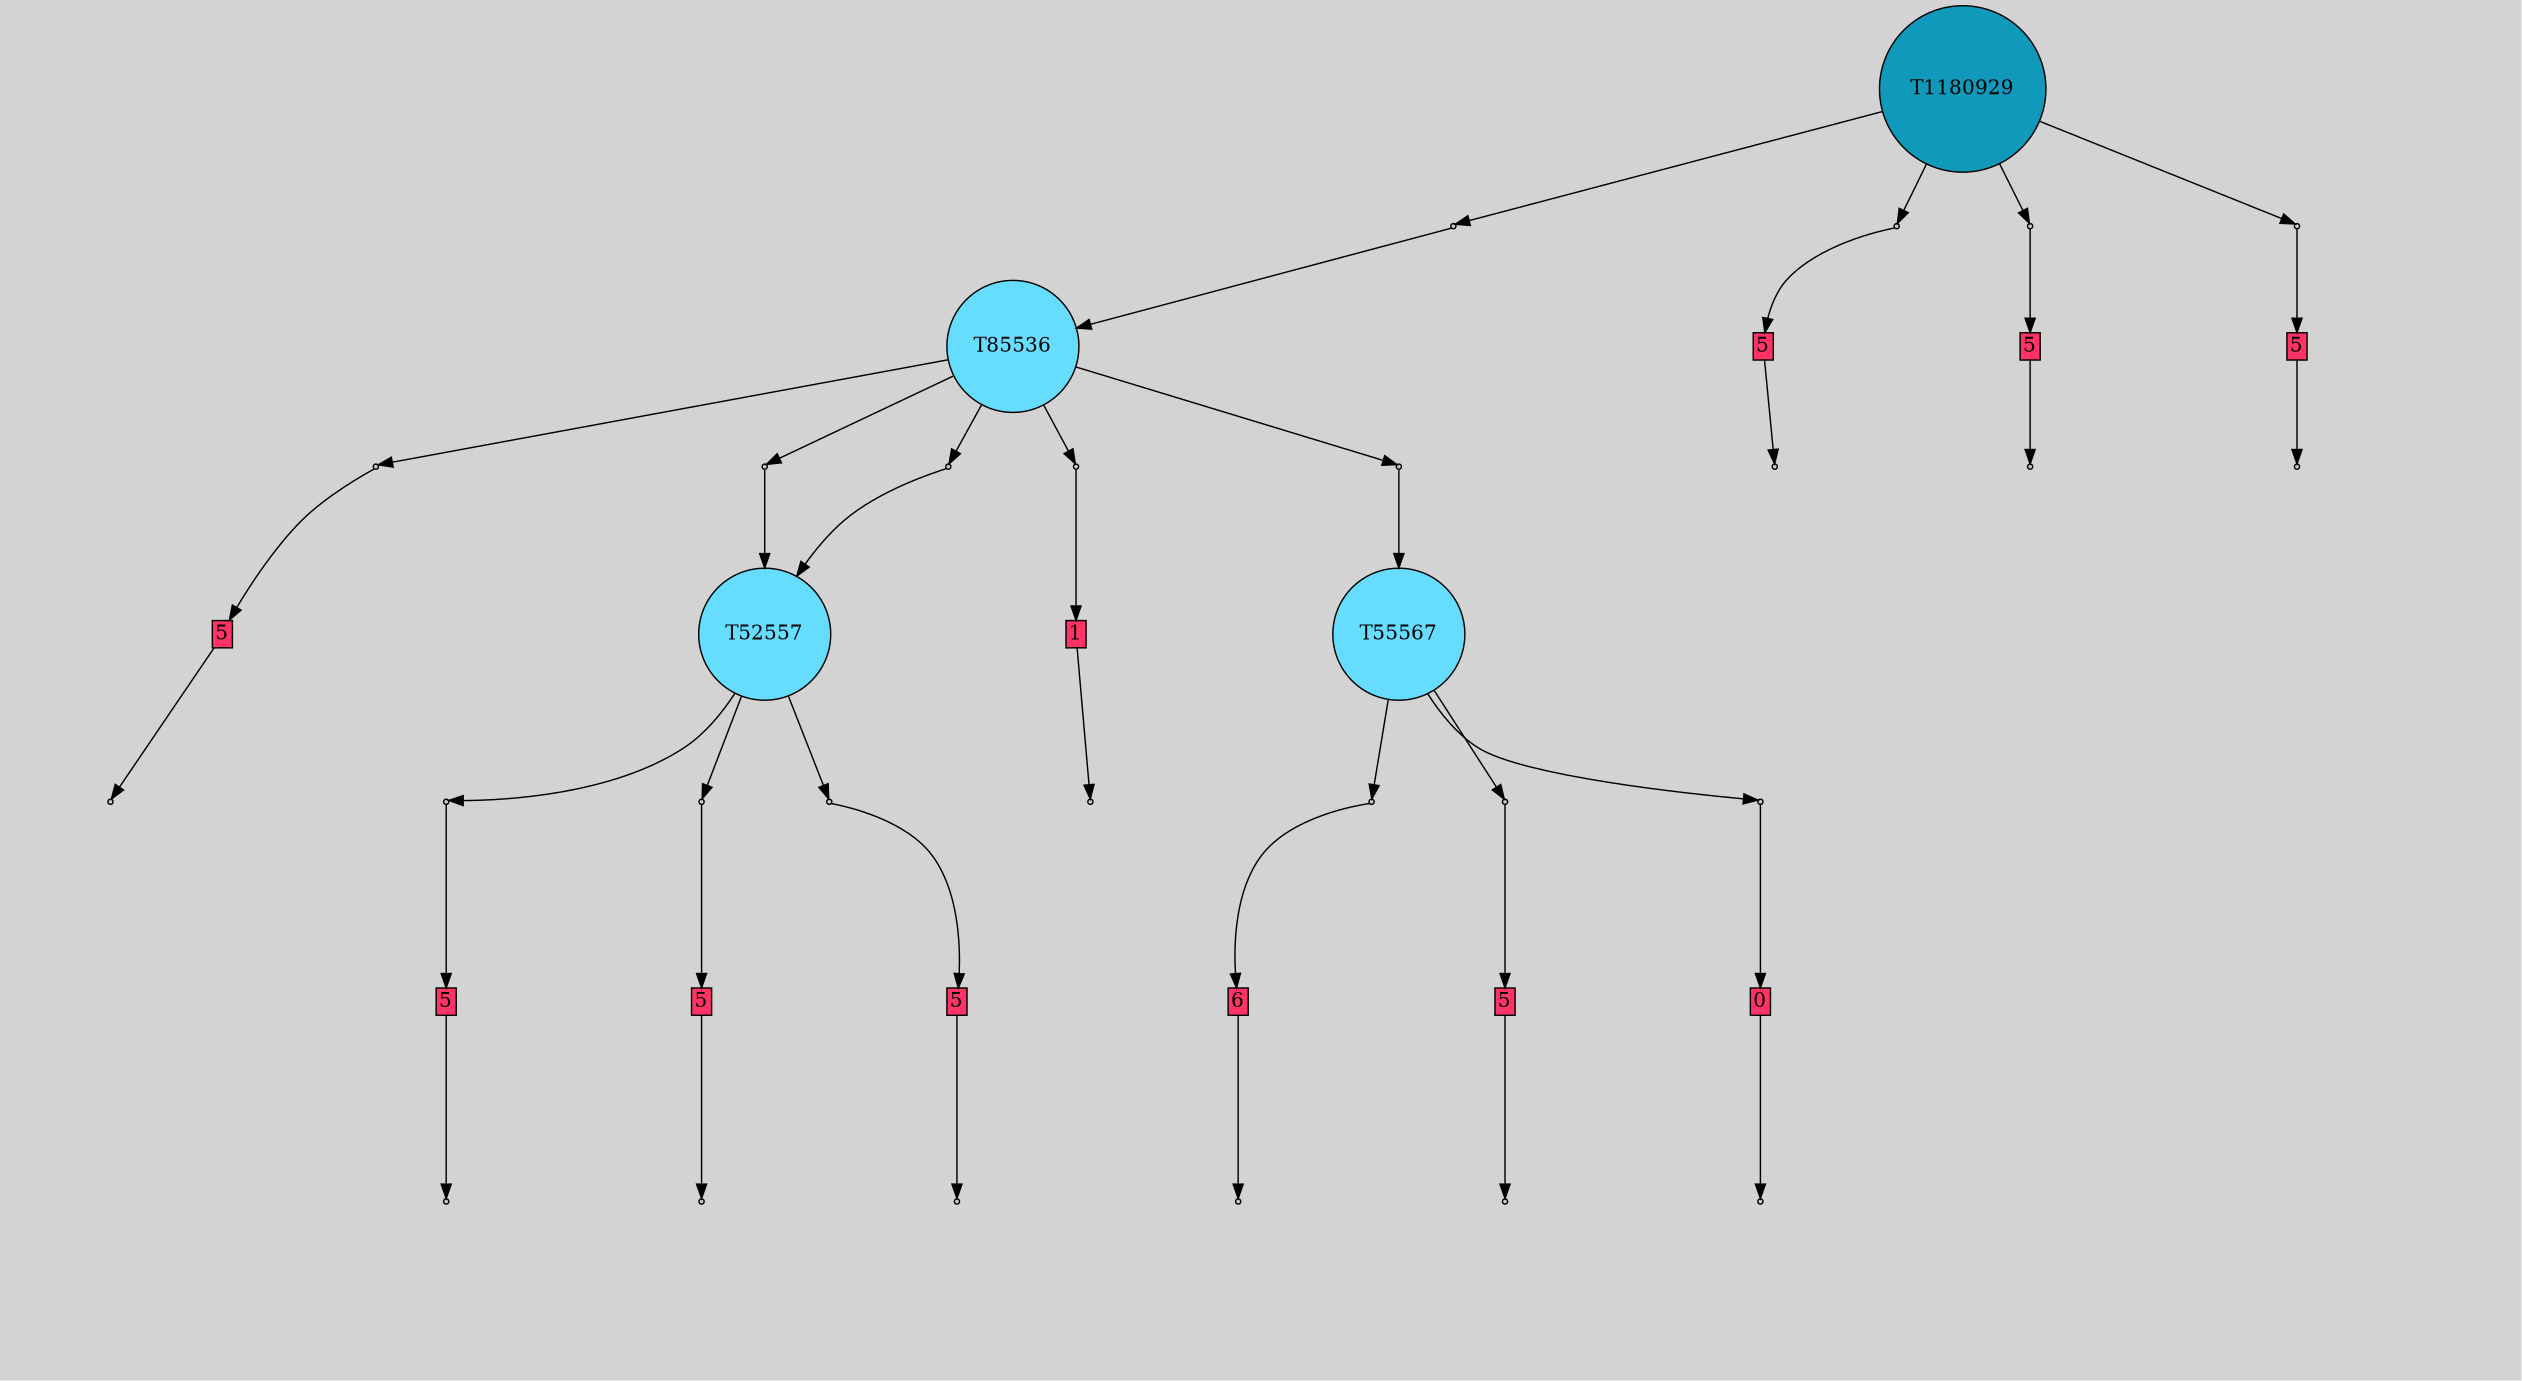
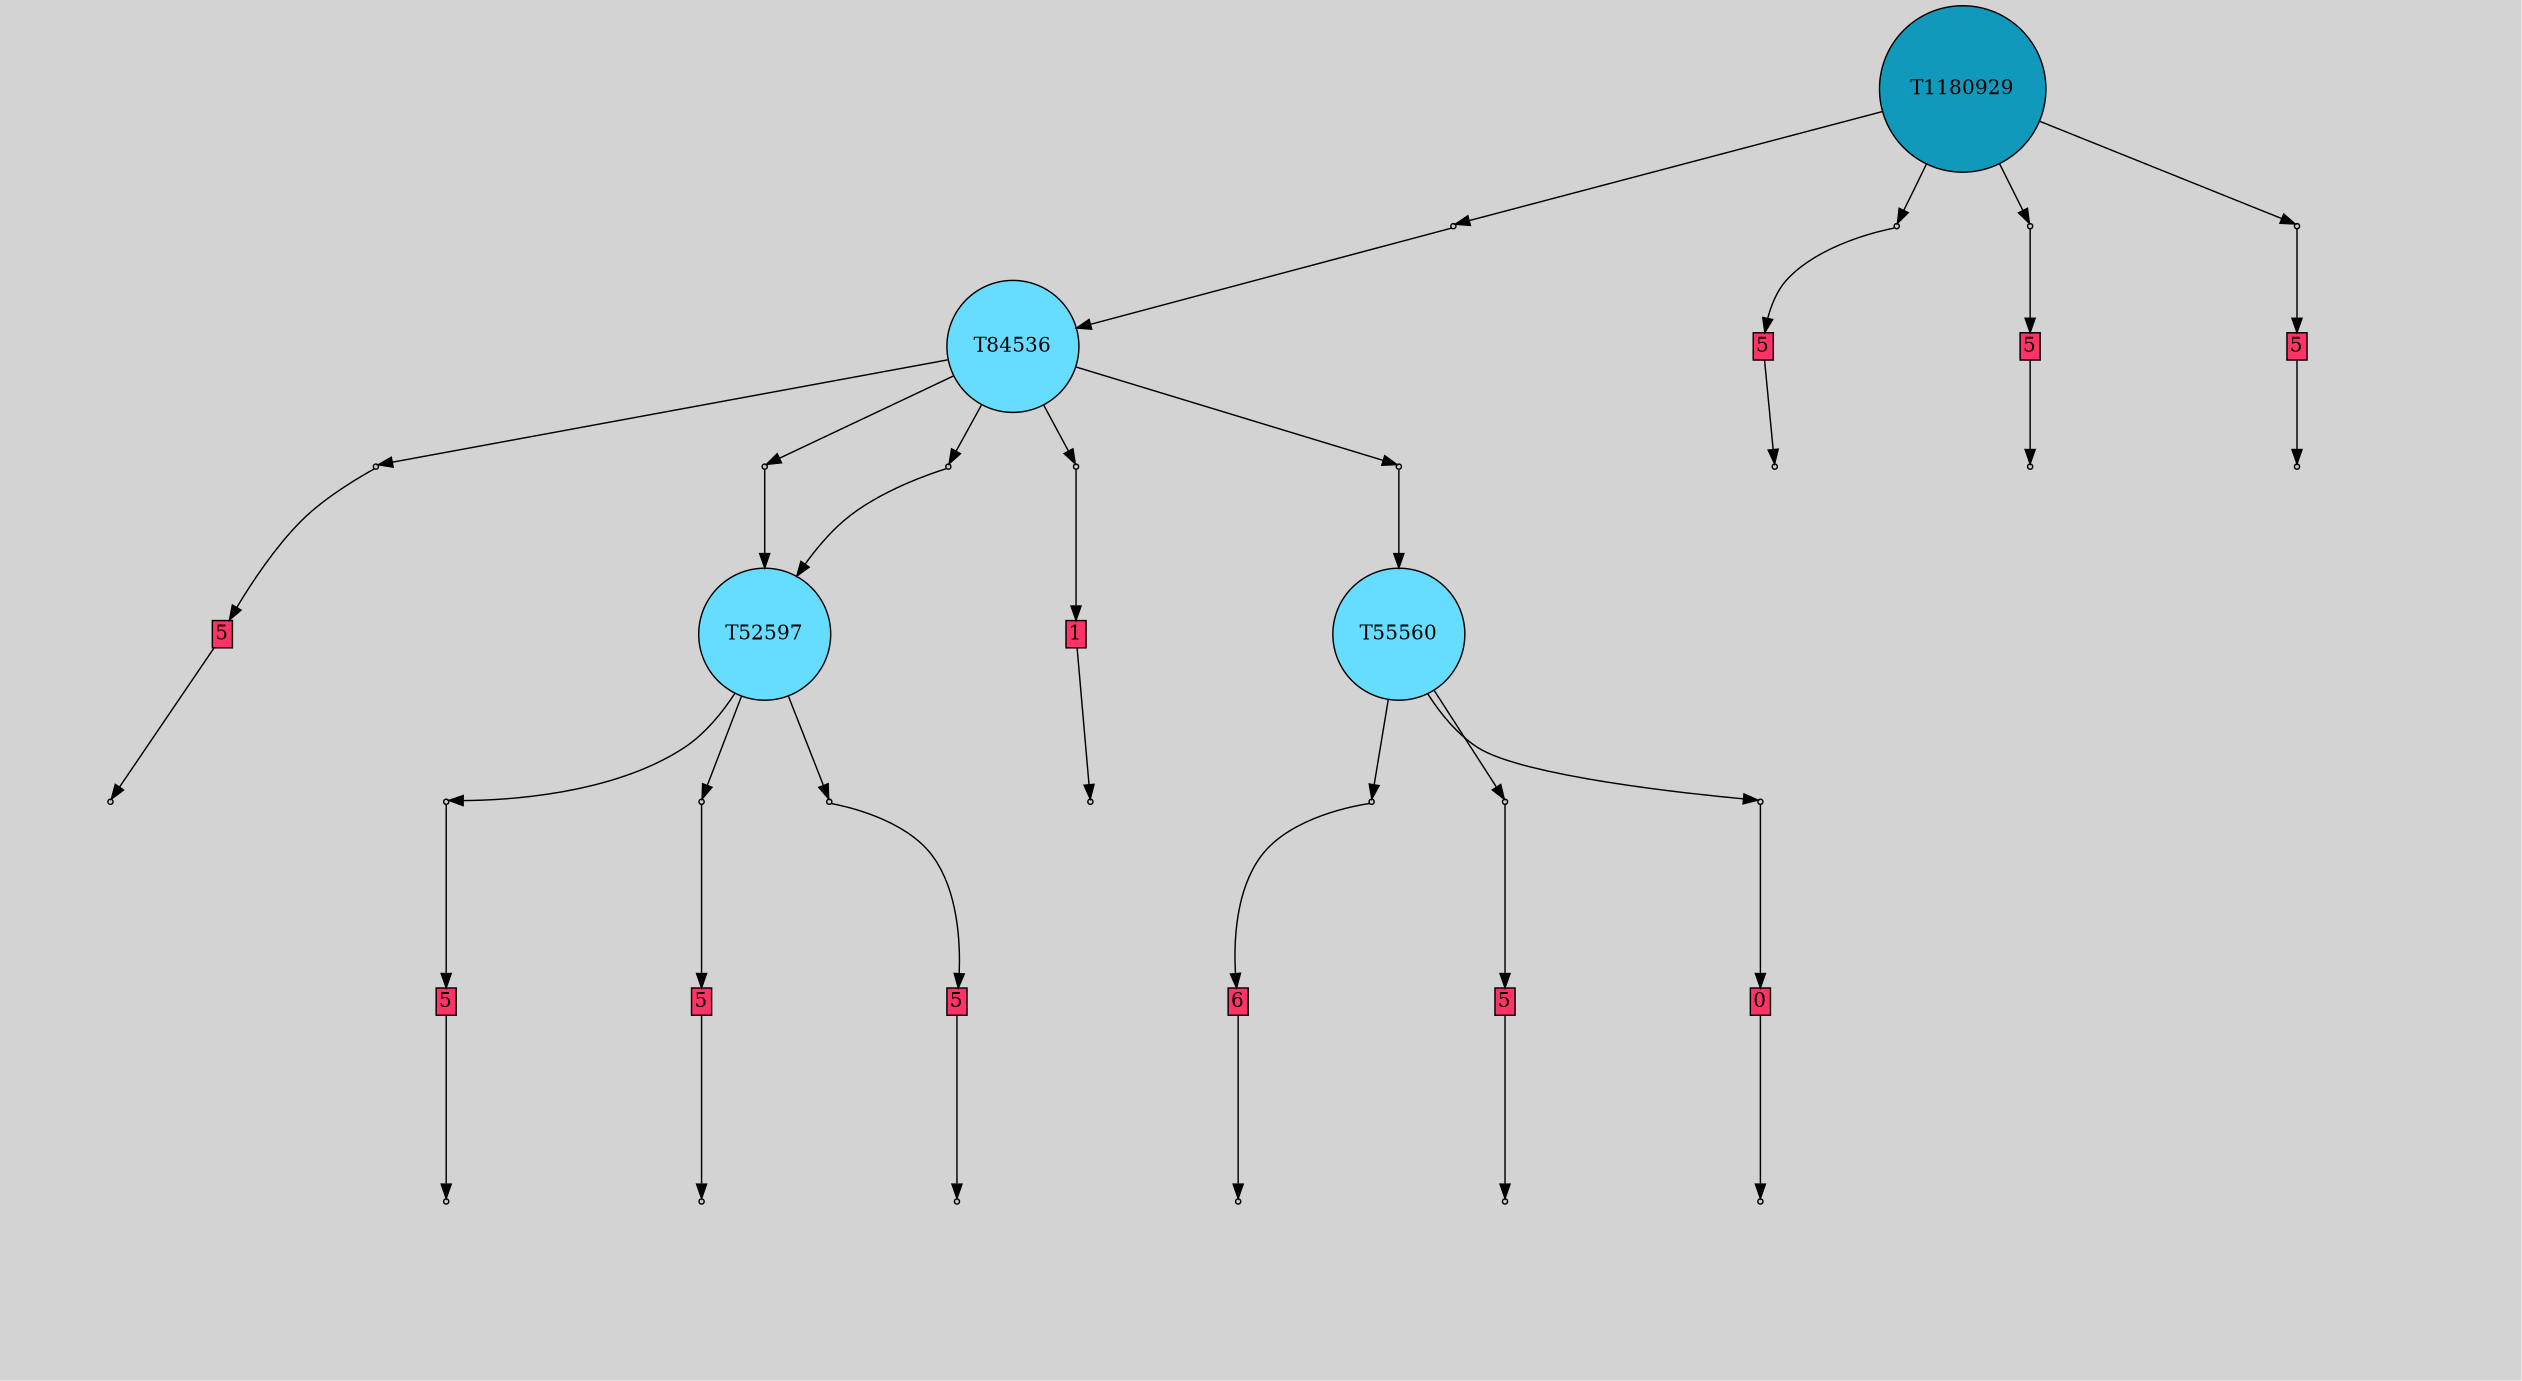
node "T85536": label "T85536" -> "T84536"
node "T52557": label "T52557" -> "T52597"
node "T55567": label "T55567" -> "T55560"
